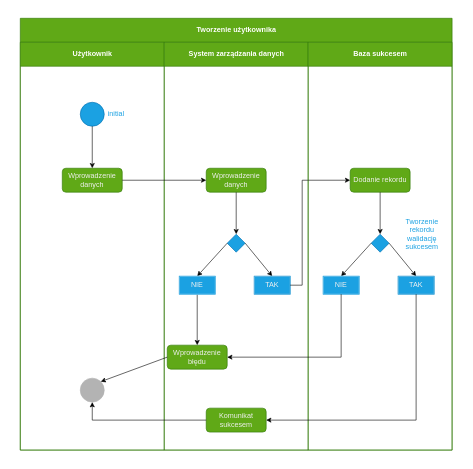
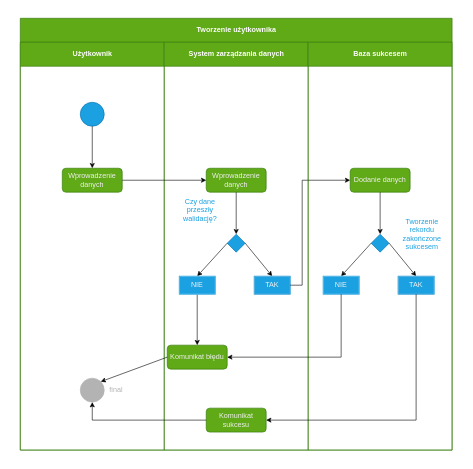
node "initial": removed
node "Dodanie rekordu": label "Dodanie rekordu" -> "Dodanie danych"
node "Czy dane przeszły walidację?": added
node "Tworzenie rekordu walidację sukcesem": label "Tworzenie rekordu walidację sukcesem" -> "Tworzenie rekordu zakończone sukcesem"
node "Wprowadzenie błędu": label "Wprowadzenie błędu" -> "Komunikat błędu"
node "final": added
node "Komunikat sukcesem": label "Komunikat sukcesem" -> "Komunikat sukcesu"
